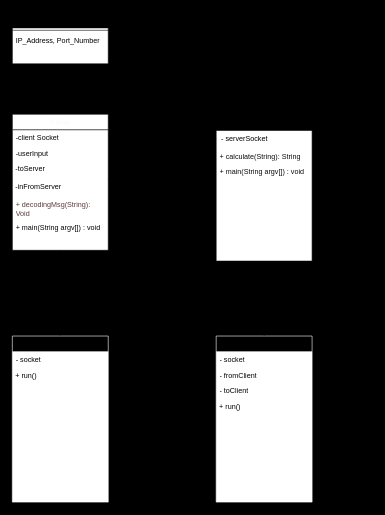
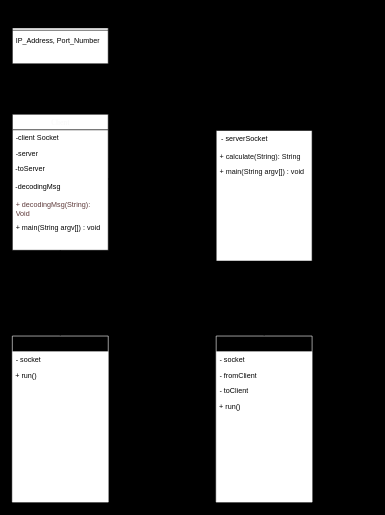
node "-userInput": label "-userInput" -> "-server"
node "-inFromServer": label "-inFromServer" -> "-decodingMsg"
